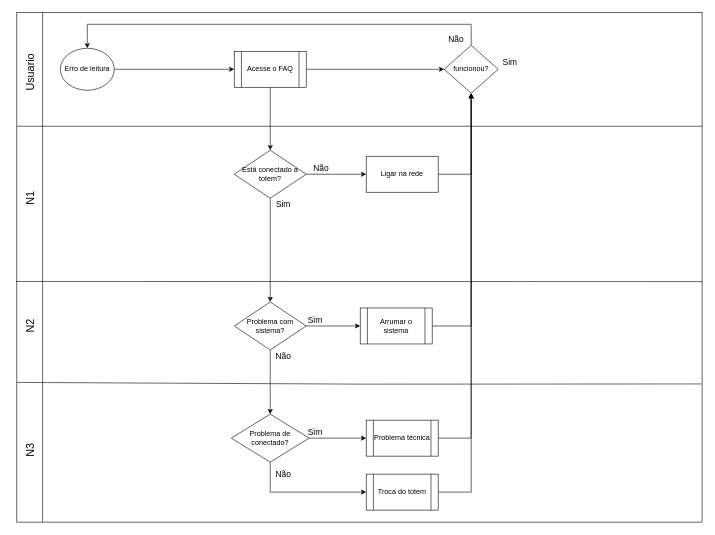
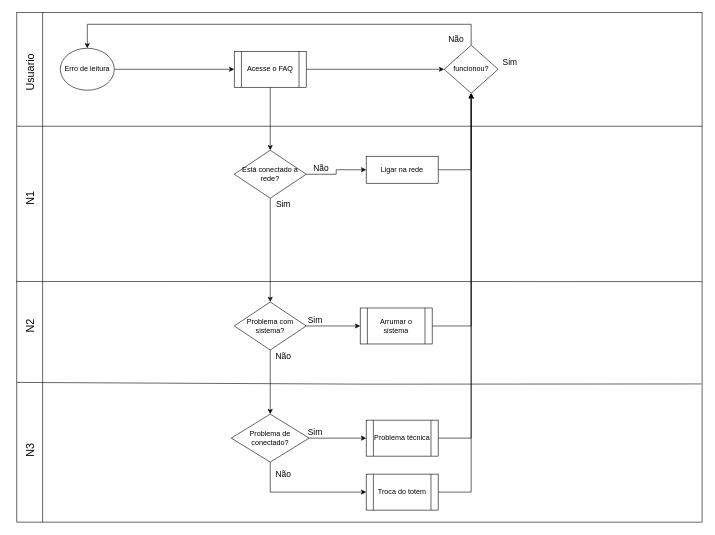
node "Está conectado a totem?": label "Está conectado a totem?" -> "Está conectado a rede?"
node "Ligar na rede": size 72x36 -> 72x27
